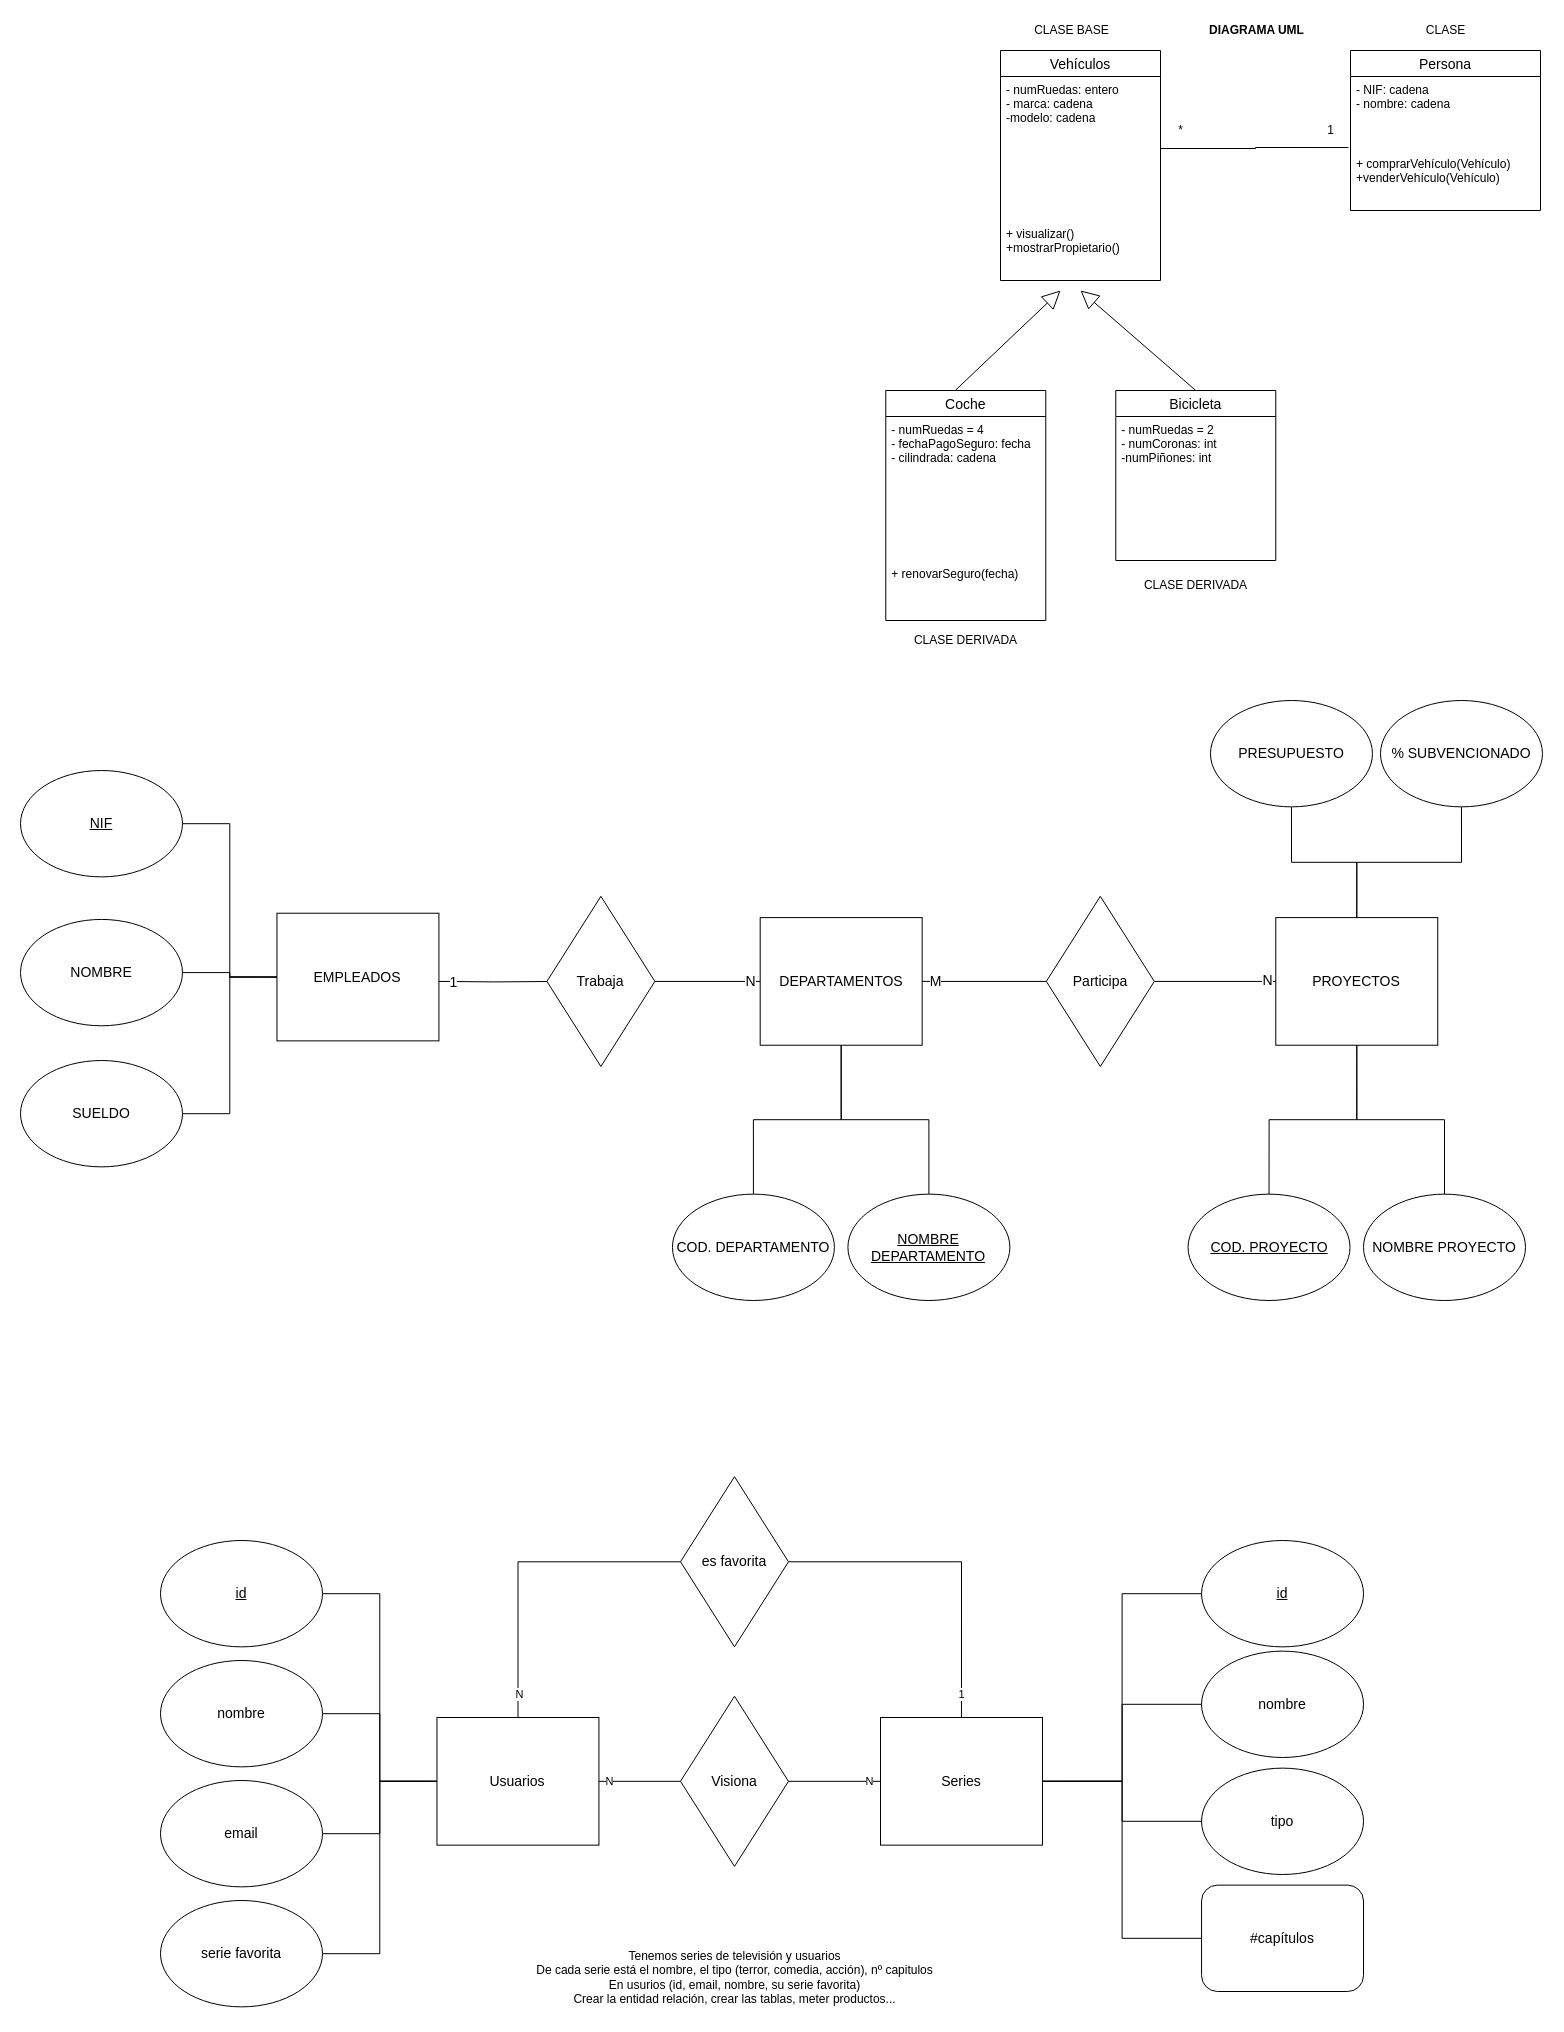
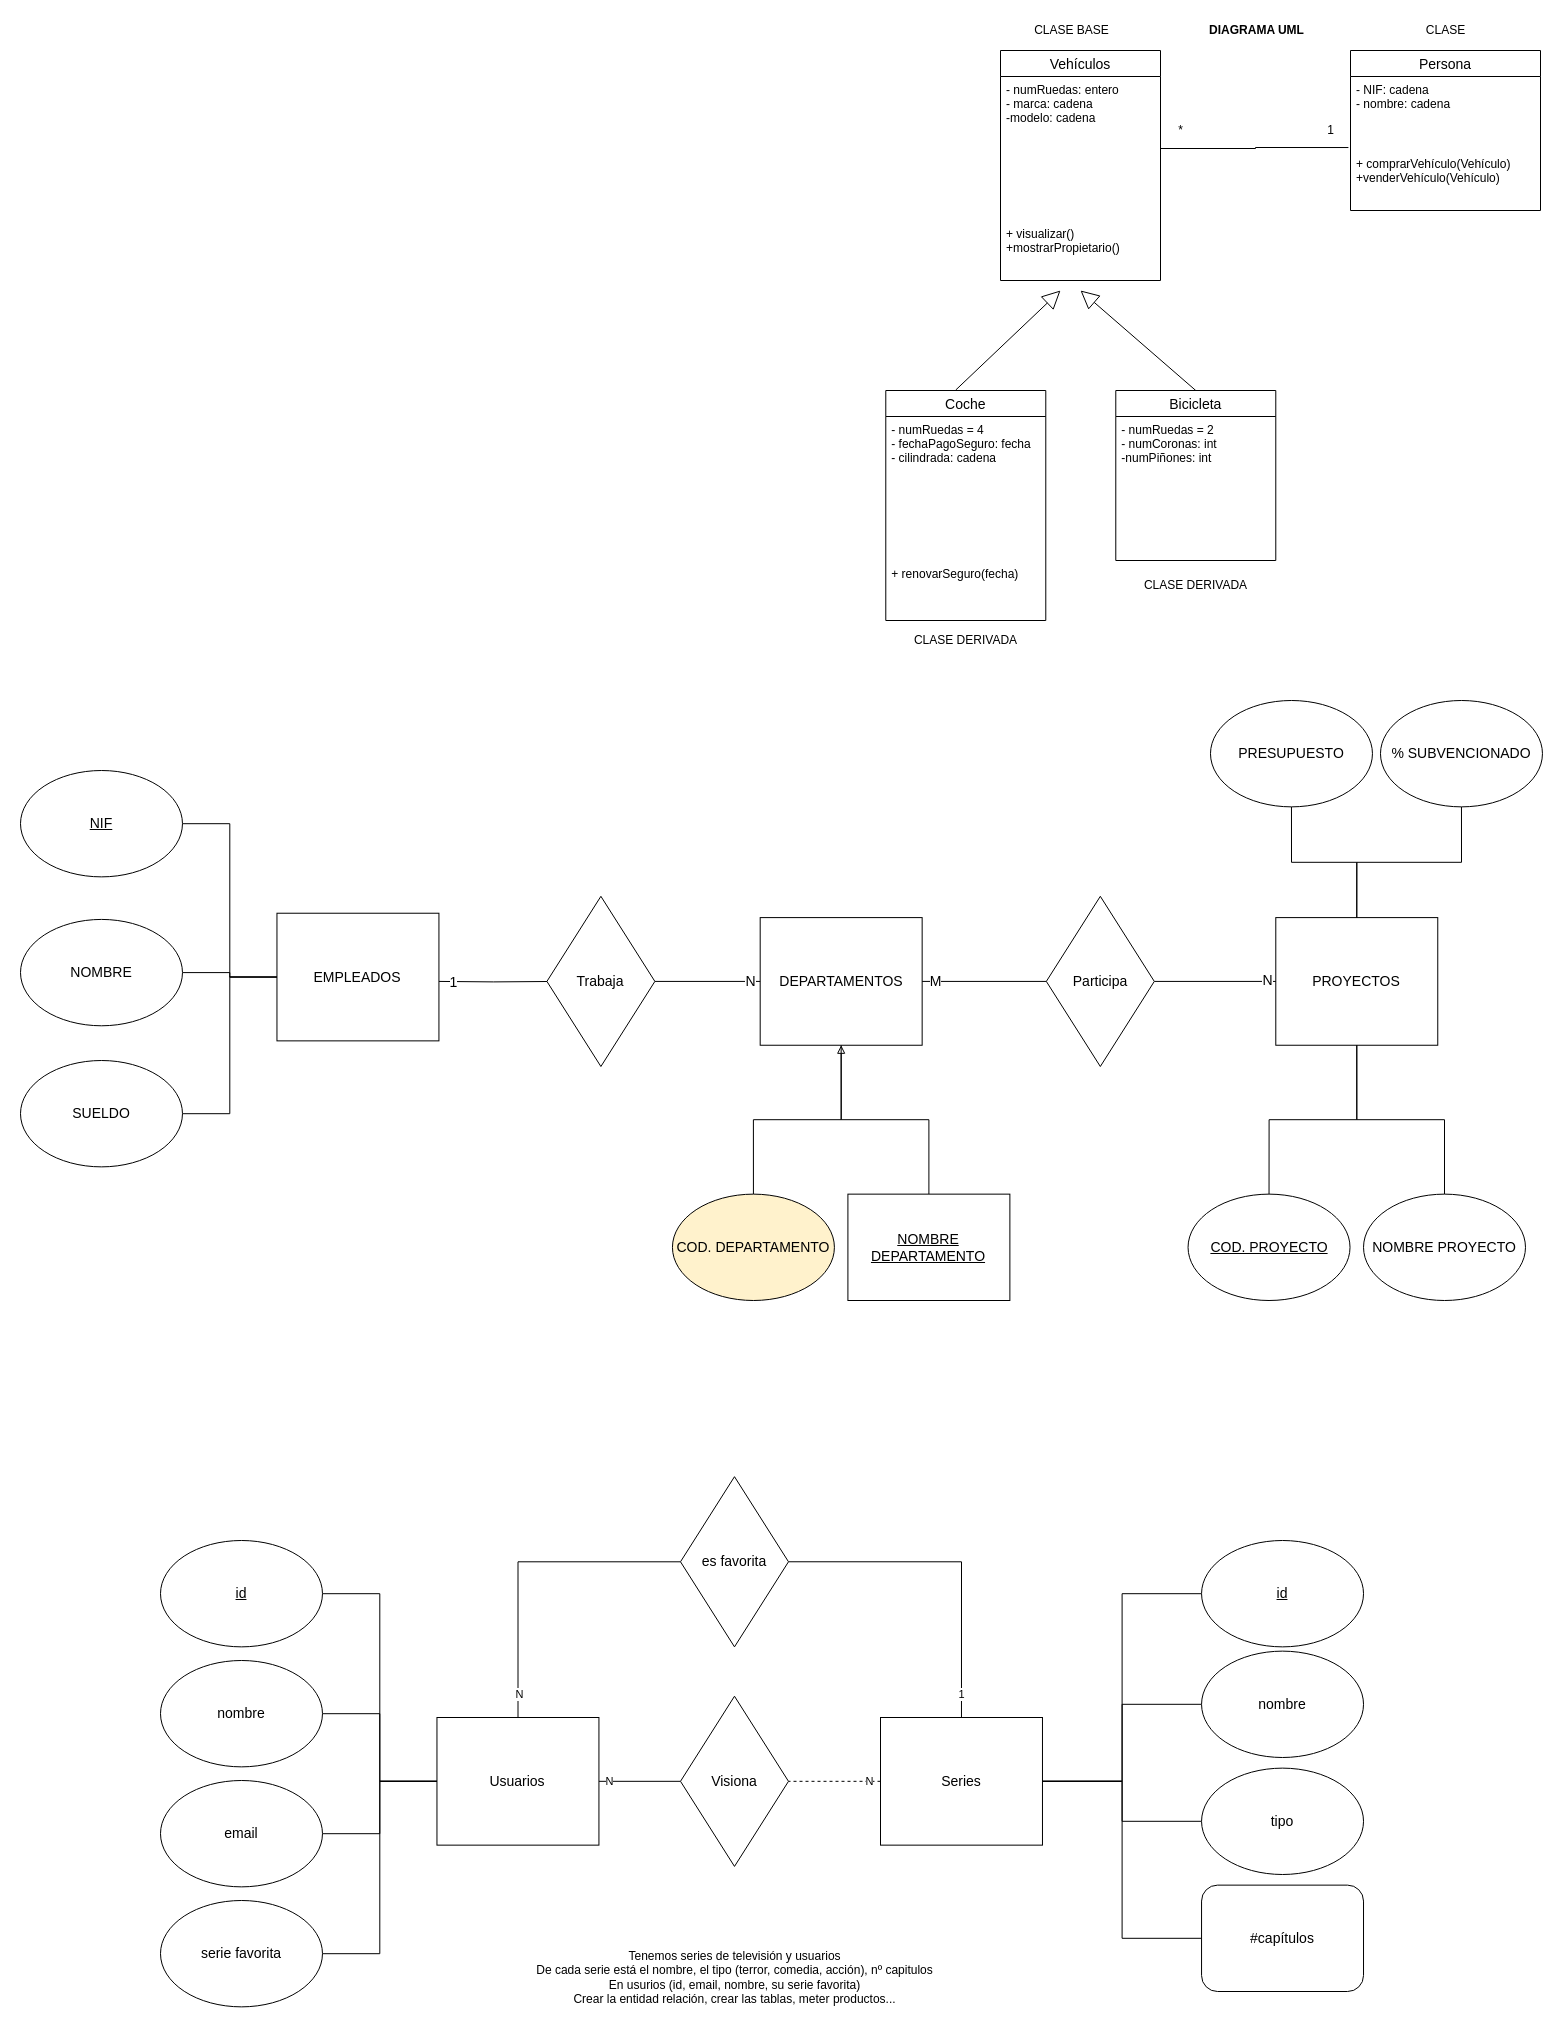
edge "DEPARTAMENTOS" -- "COD. DEPARTAMENTO": arrowhead none -> block
node "COD. DEPARTAMENTO": fillcolor #ffffff -> #fff2cc
node "NOMBRE DEPARTAMENTO": shape ellipse -> rectangle
edge "Series" -- "Visiona": style solid -> dashed
